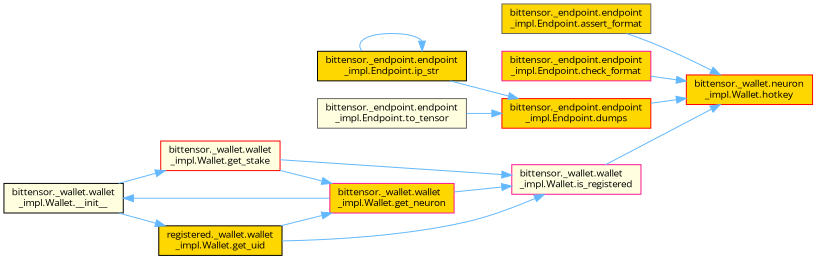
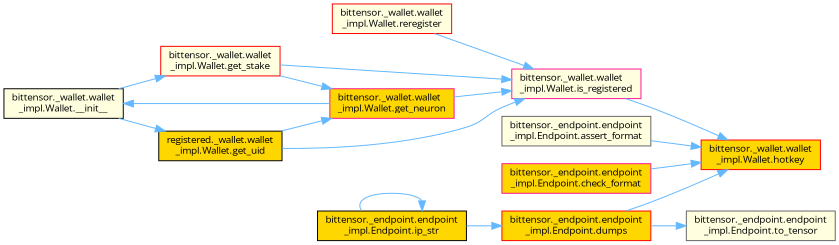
node "bittensor._wallet.wallet _impl.Wallet.reregister": added
node "bittensor._endpoint.endpoint _impl.Endpoint.assert_format": fillcolor gold -> lightyellow
node "bittensor._wallet.neuron _impl.Wallet.hotkey": label "bittensor._wallet.neuron _impl.Wallet.hotkey" -> "bittensor._wallet.wallet _impl.Wallet.hotkey"
edge "bittensor._endpoint.endpoint _impl.Endpoint.to_tensor" -> "bittensor._endpoint.endpoint _impl.Endpoint.dumps": reversed
